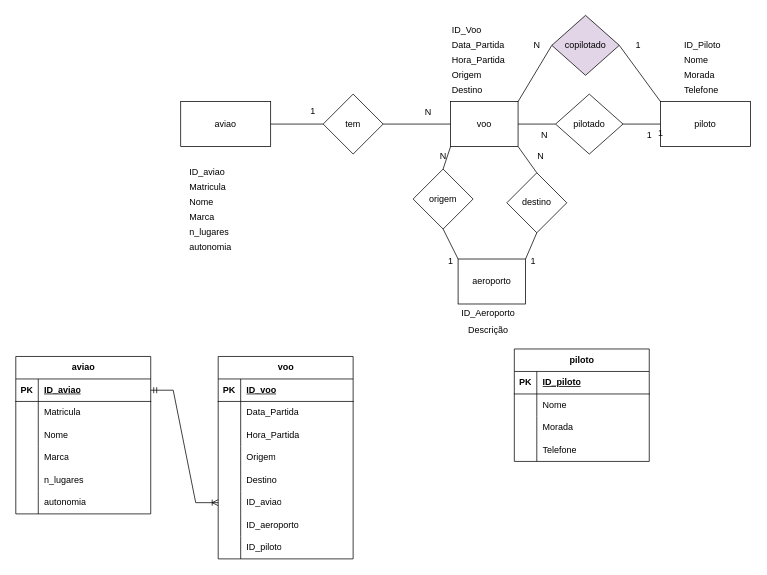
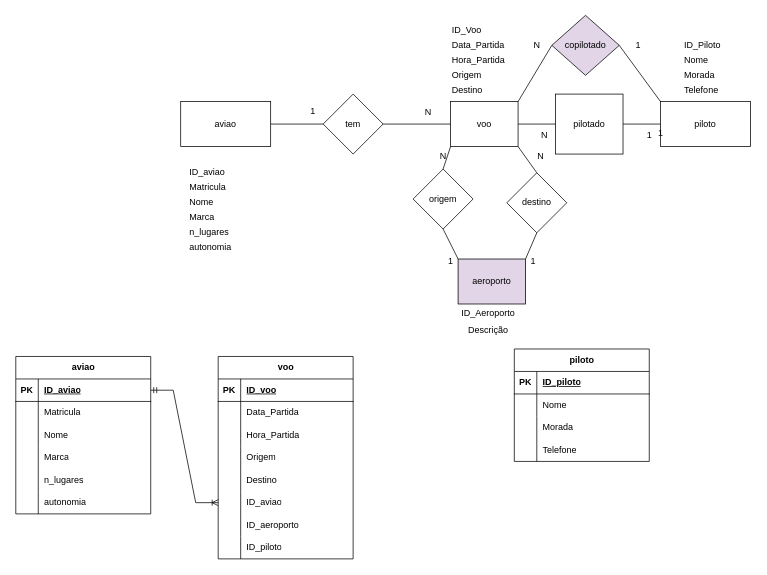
node "pilotado": shape diamond -> rectangle
node "aeroporto": fillcolor #ffffff -> #e1d5e7
